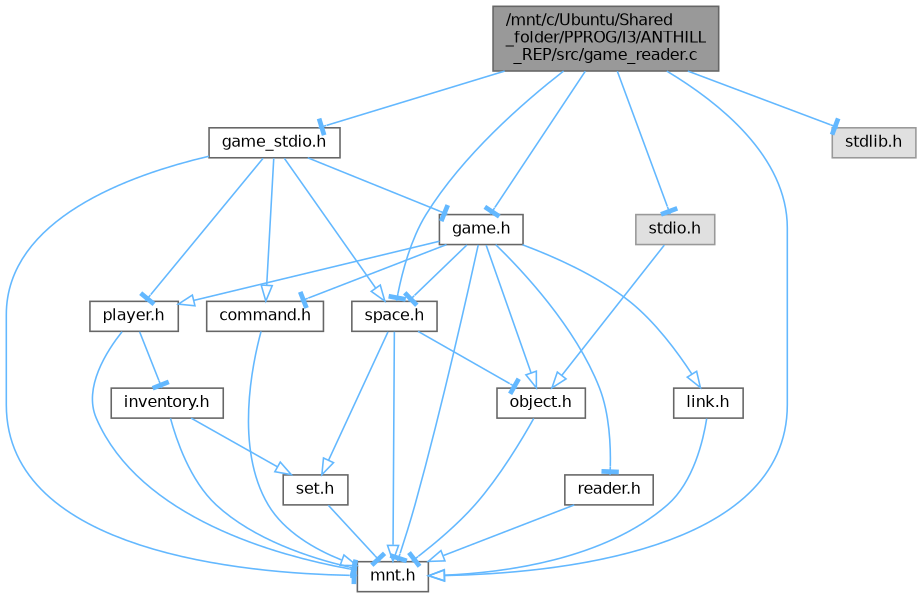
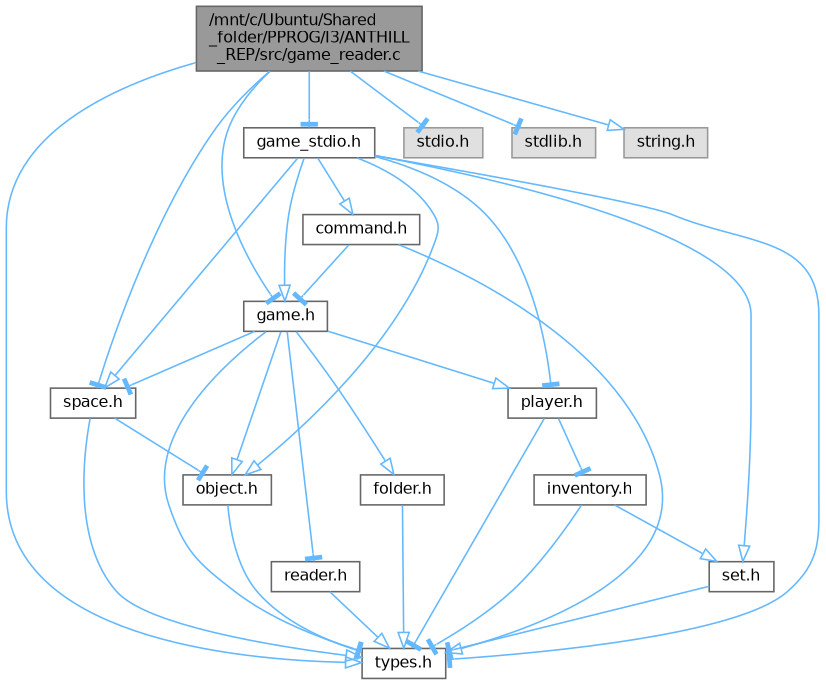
node "string.h": added
edge "game_stdio.h" -> "game.h": arrowhead tee -> onormal
edge "game.h" -> "command.h": reversed
edge "stdio.h" -> "object.h": now "game_stdio.h" -> "object.h"
edge "space.h" -> "set.h": now "game_stdio.h" -> "set.h"
node "link.h": label "link.h" -> "folder.h"
node "mnt.h": label "mnt.h" -> "types.h"
